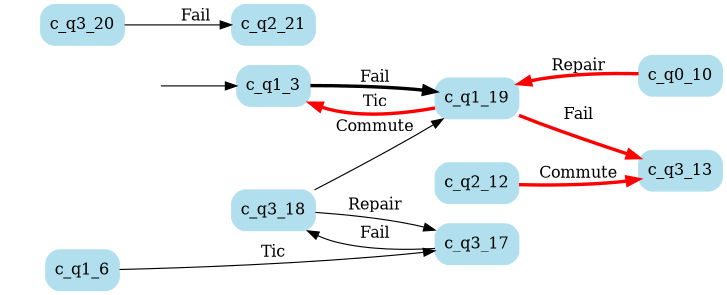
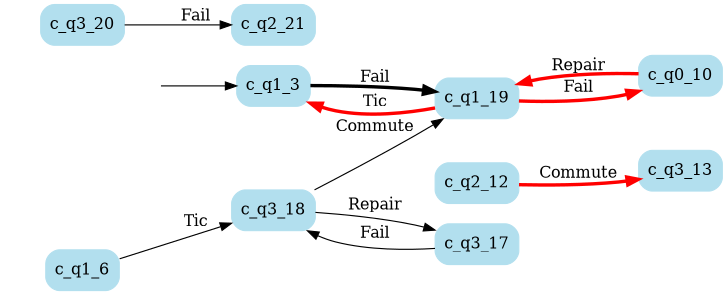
edge "c_q1_19" -> "c_q3_13": now "c_q1_19" -> "c_q0_10"
edge "c_q1_6" -> "c_q3_17": now "c_q1_6" -> "c_q3_18"
